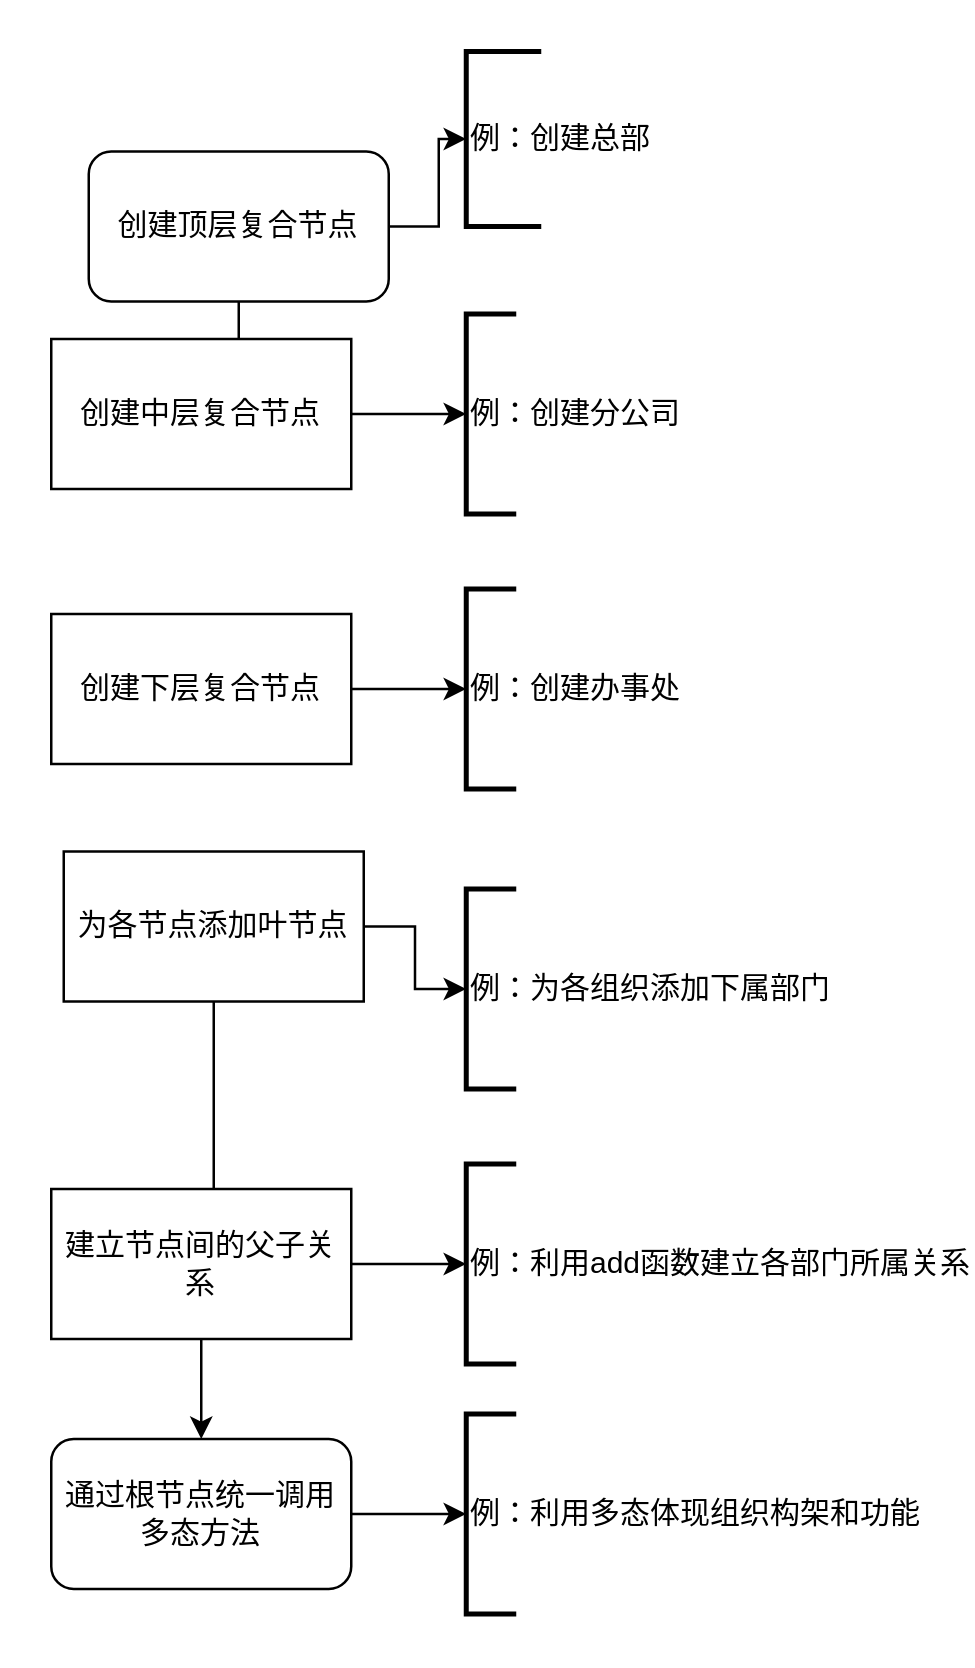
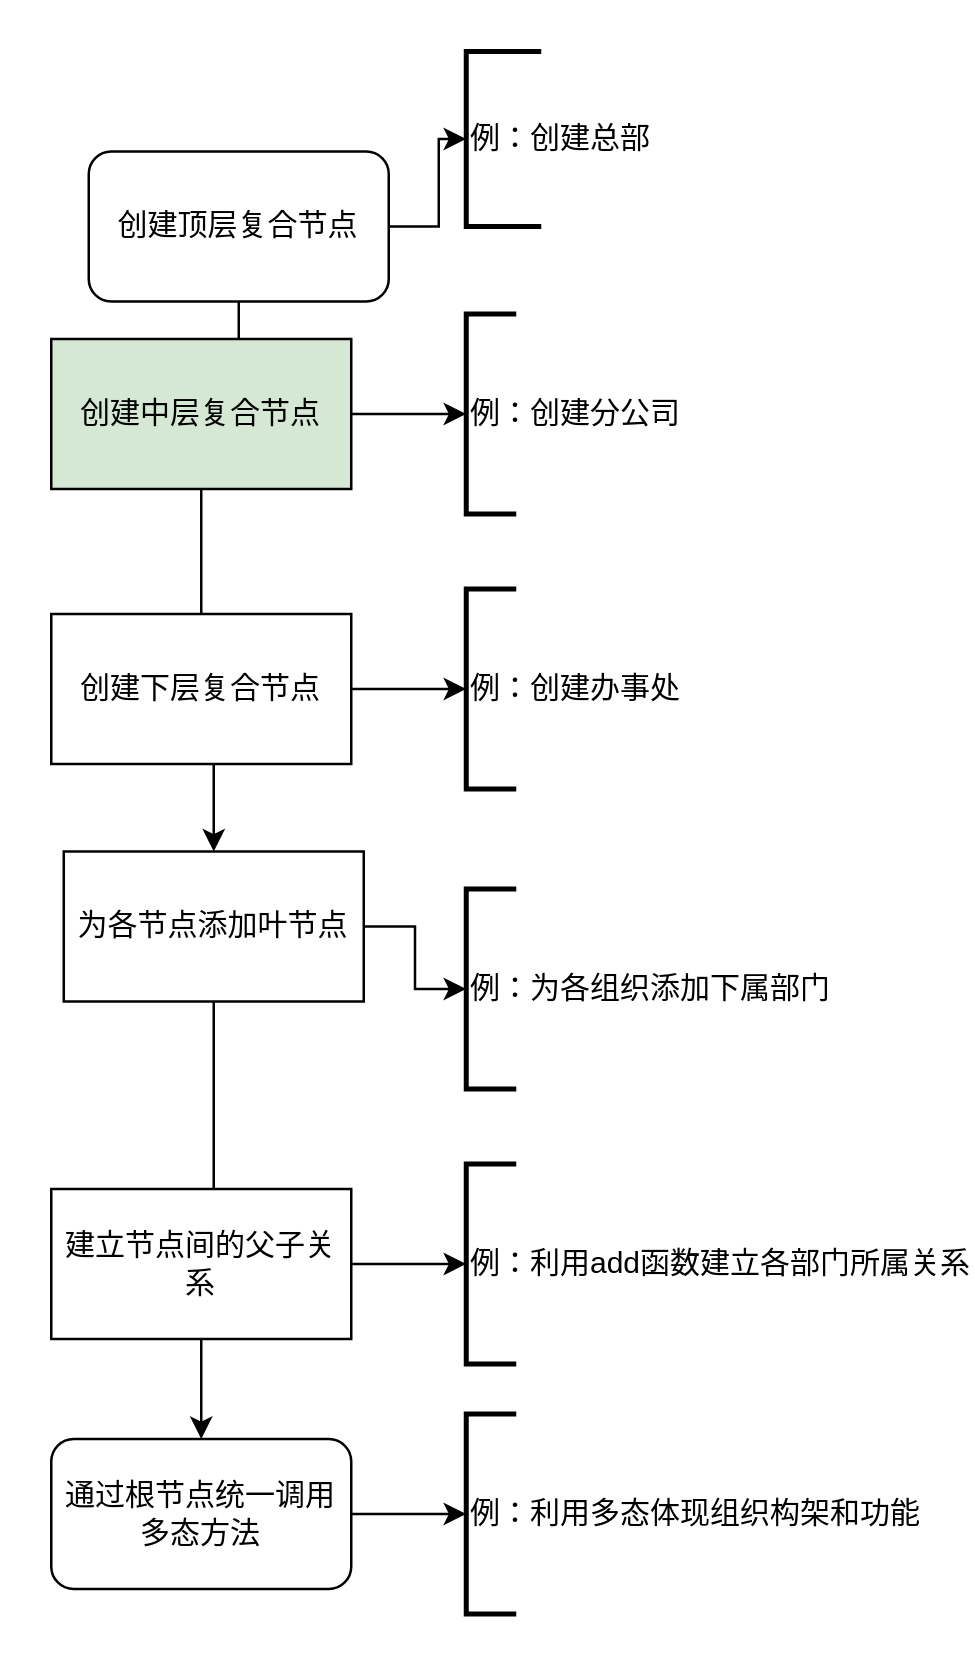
node "创建中层复合节点": fillcolor #ffffff -> #d5e8d4
edge "创建中层复合节点" -> "为各节点添加叶节点": added
